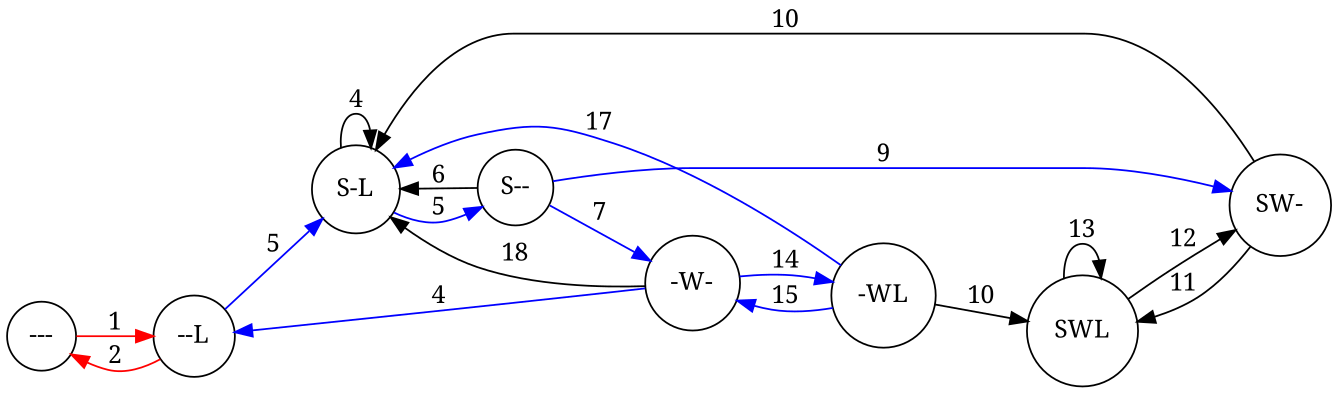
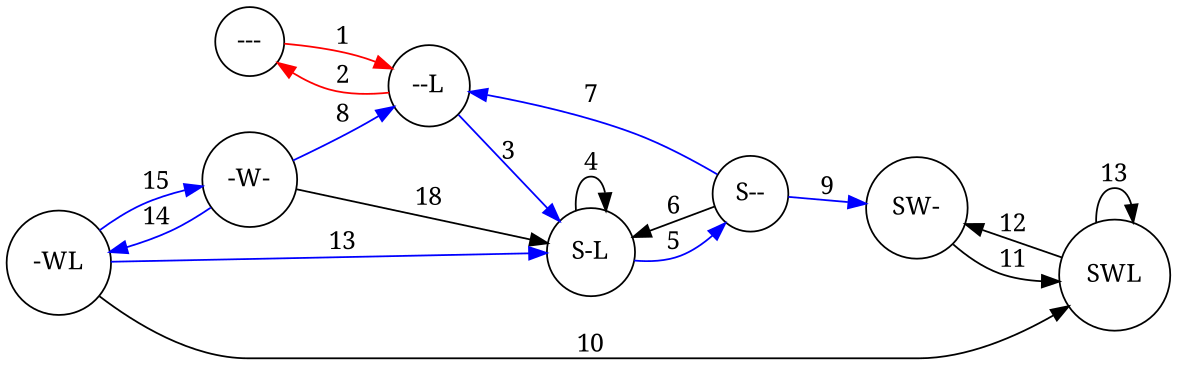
edge "S-L" -- "SW-": removed, label "10"
edge "S-L" -- "-WL": label "17" -> "13"
edge "S--" -- "-W-": now "S--" -- "--L"
edge "S-L" -- "--L": label "5" -> "3"
edge "-W-" -- "--L": label "4" -> "8"
